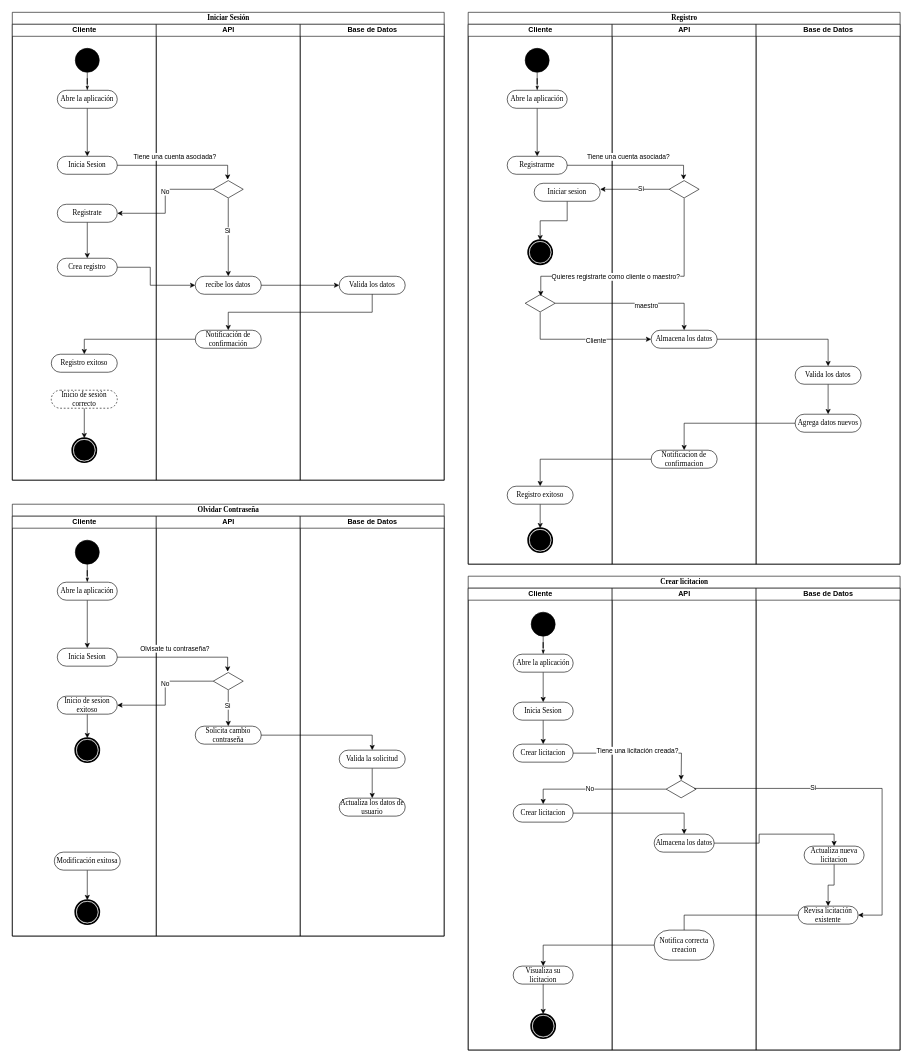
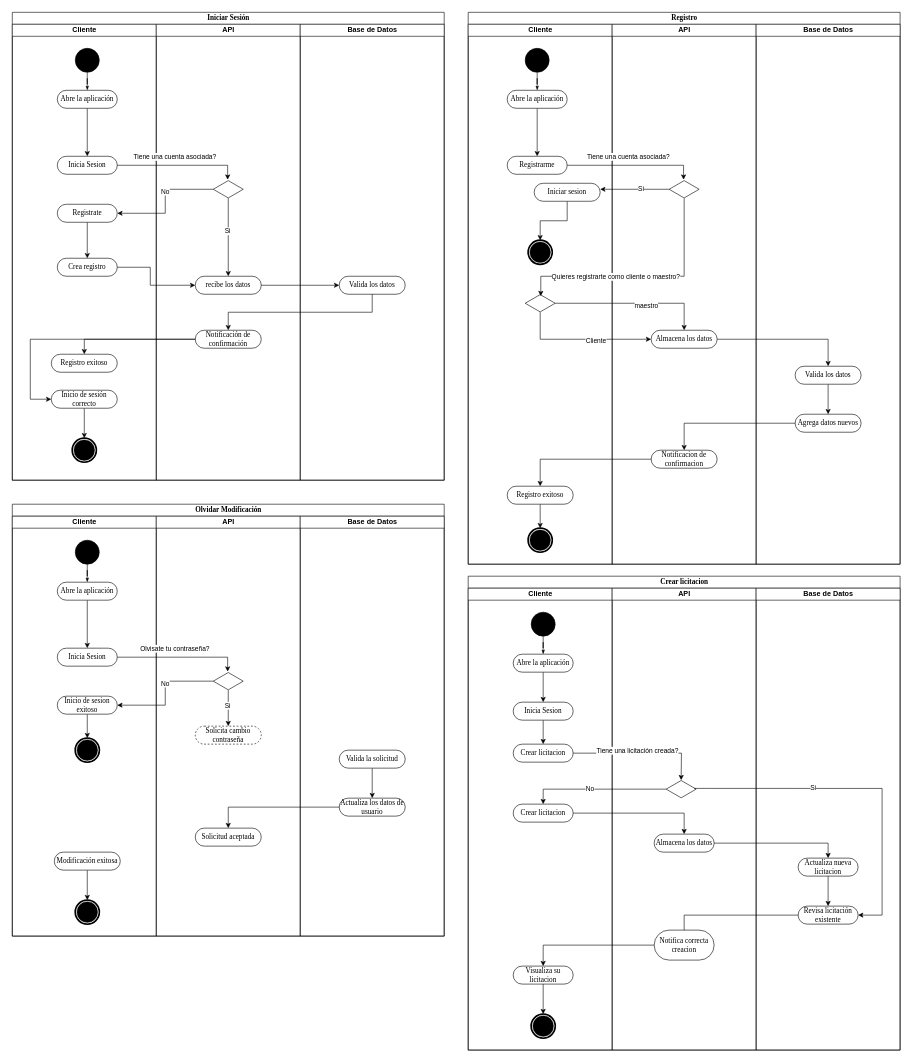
edge "Notificación de confirmación" -> "Inicio de sesión correcto": added
node "Inicio de sesión correcto": style dashed -> solid
node "Olvidar Contraseña": label "Olvidar Contraseña" -> "Olvidar Modificación"
node "Solicita cambio contraseña": style solid -> dashed
edge "Solicita cambio contraseña" -> "Valida la solicitud": removed
edge "Actualiza los datos de usuario" -> "Solicitud aceptada": added
node "Solicitud aceptada": added
node "Actualiza nueva licitacion": moved (834, 855) -> (828, 867)
